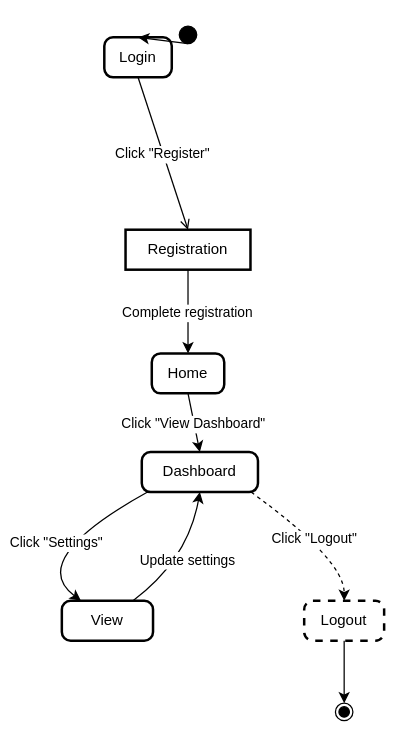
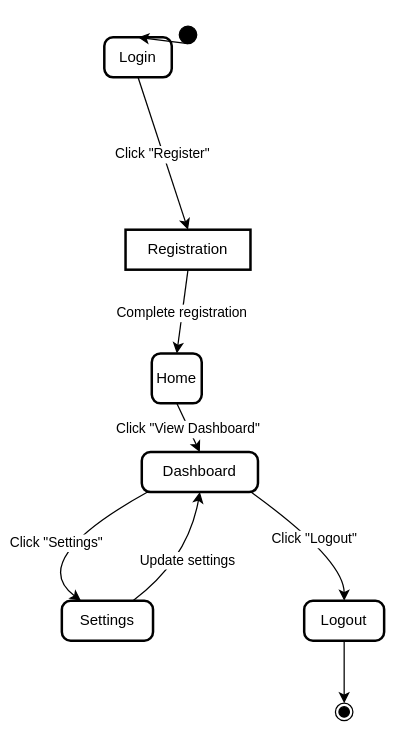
edge "Login" -> "Registration": arrowhead open -> classic
node "Home": size 73x40 -> 50x50
edge "Dashboard" -> "Logout": style dashed -> solid
node "View": label "View" -> "Settings"
node "Logout": style dashed -> solid
